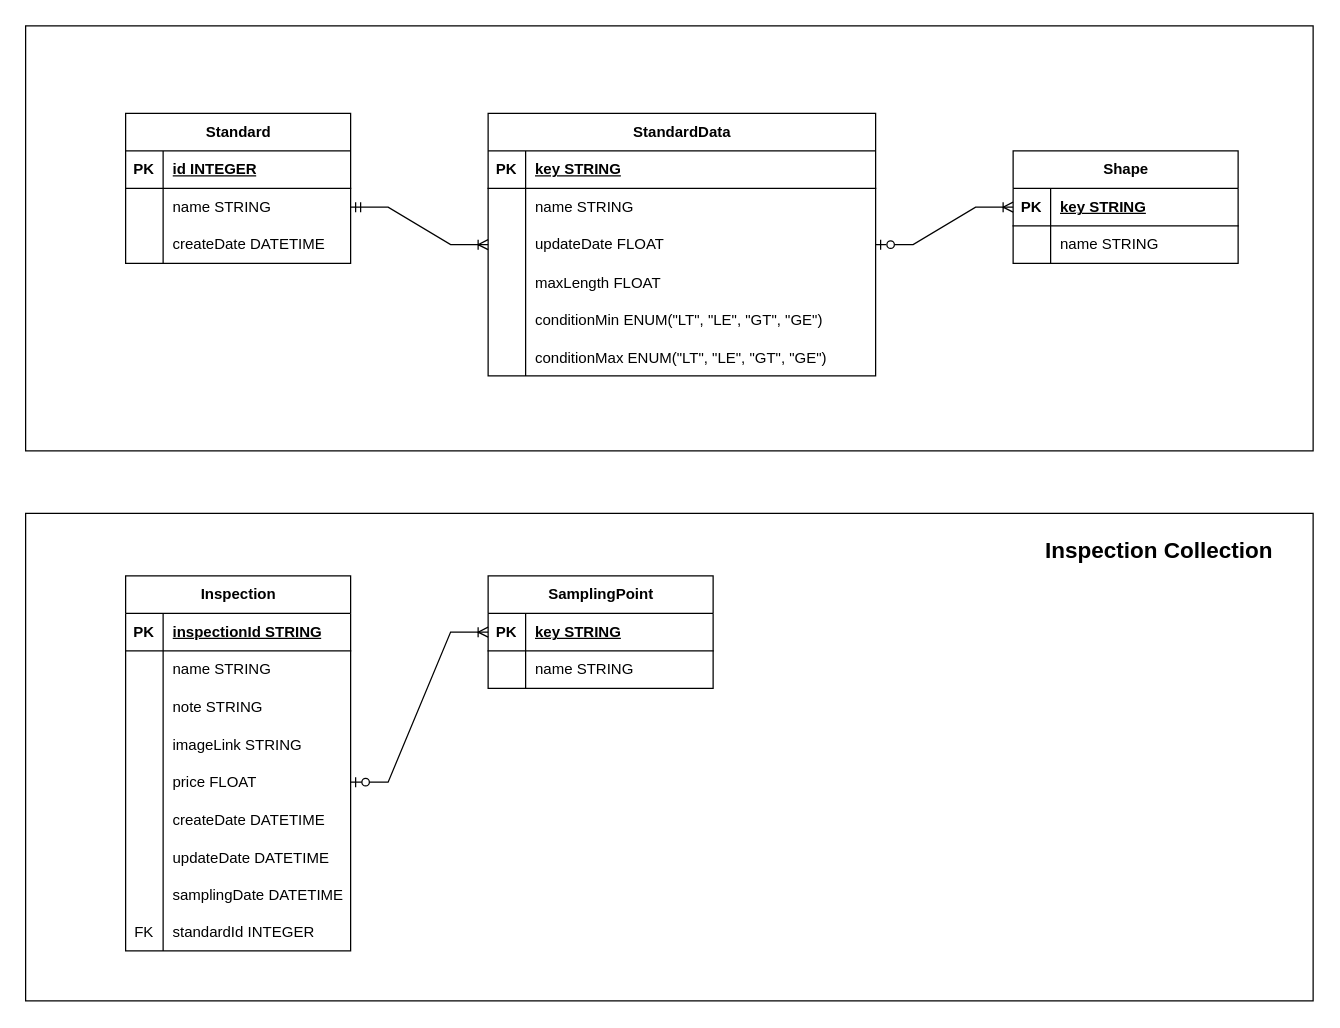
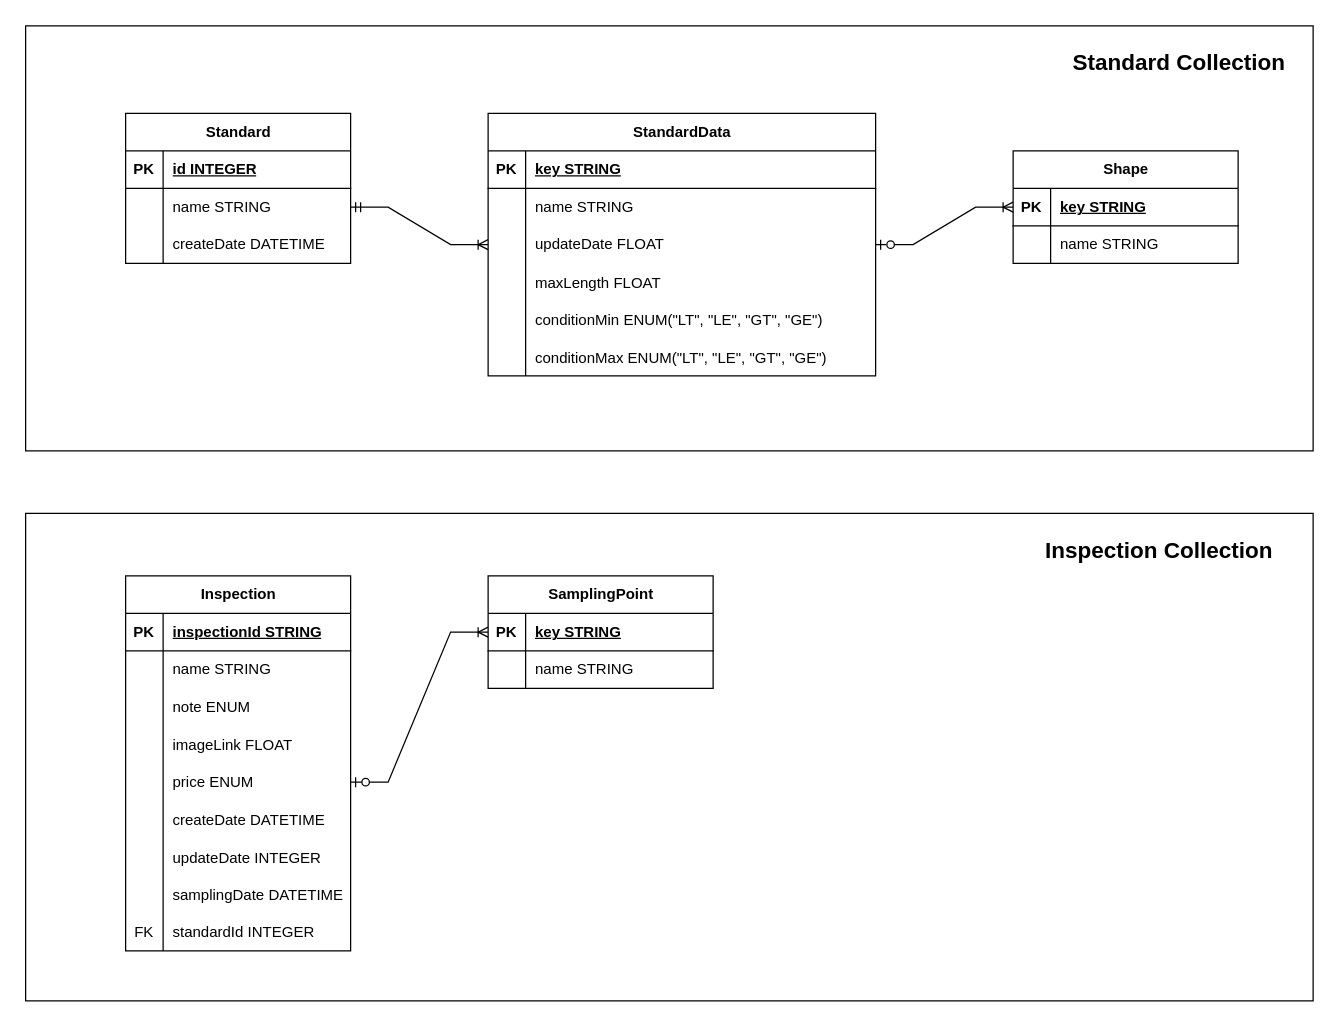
node "Standard Collection": added
node "note STRING": label "note STRING" -> "note ENUM"
node "imageLink STRING": label "imageLink STRING" -> "imageLink FLOAT"
node "price FLOAT": label "price FLOAT" -> "price ENUM"
node "updateDate DATETIME": label "updateDate DATETIME" -> "updateDate INTEGER"
